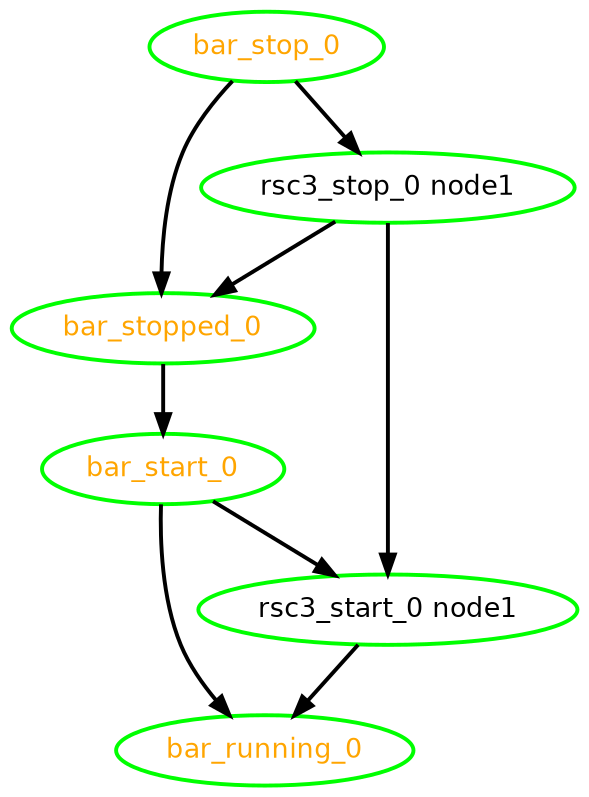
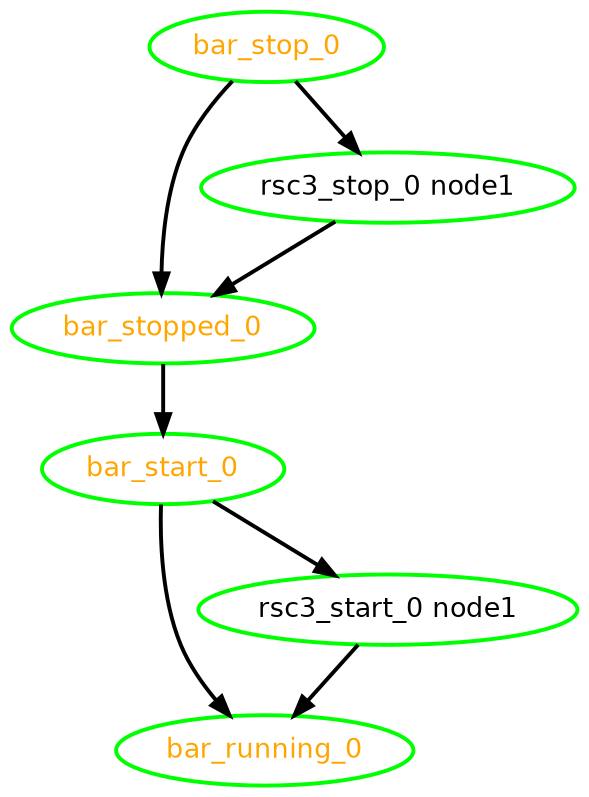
edge "rsc3_stop_0 node1" -> "rsc3_start_0 node1": removed
